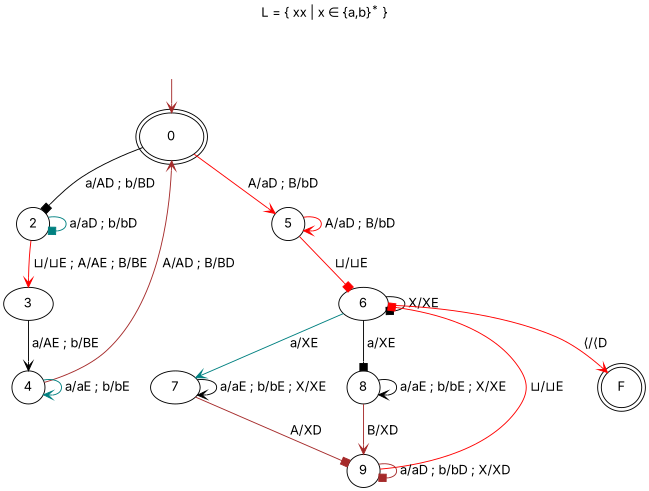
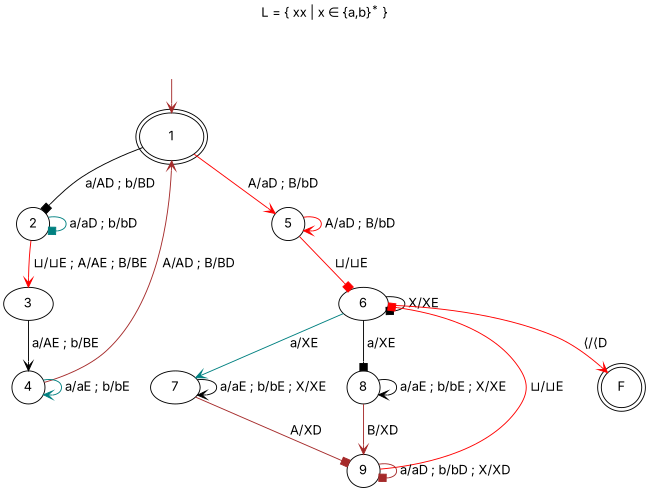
node "0": label "0" -> "1"
